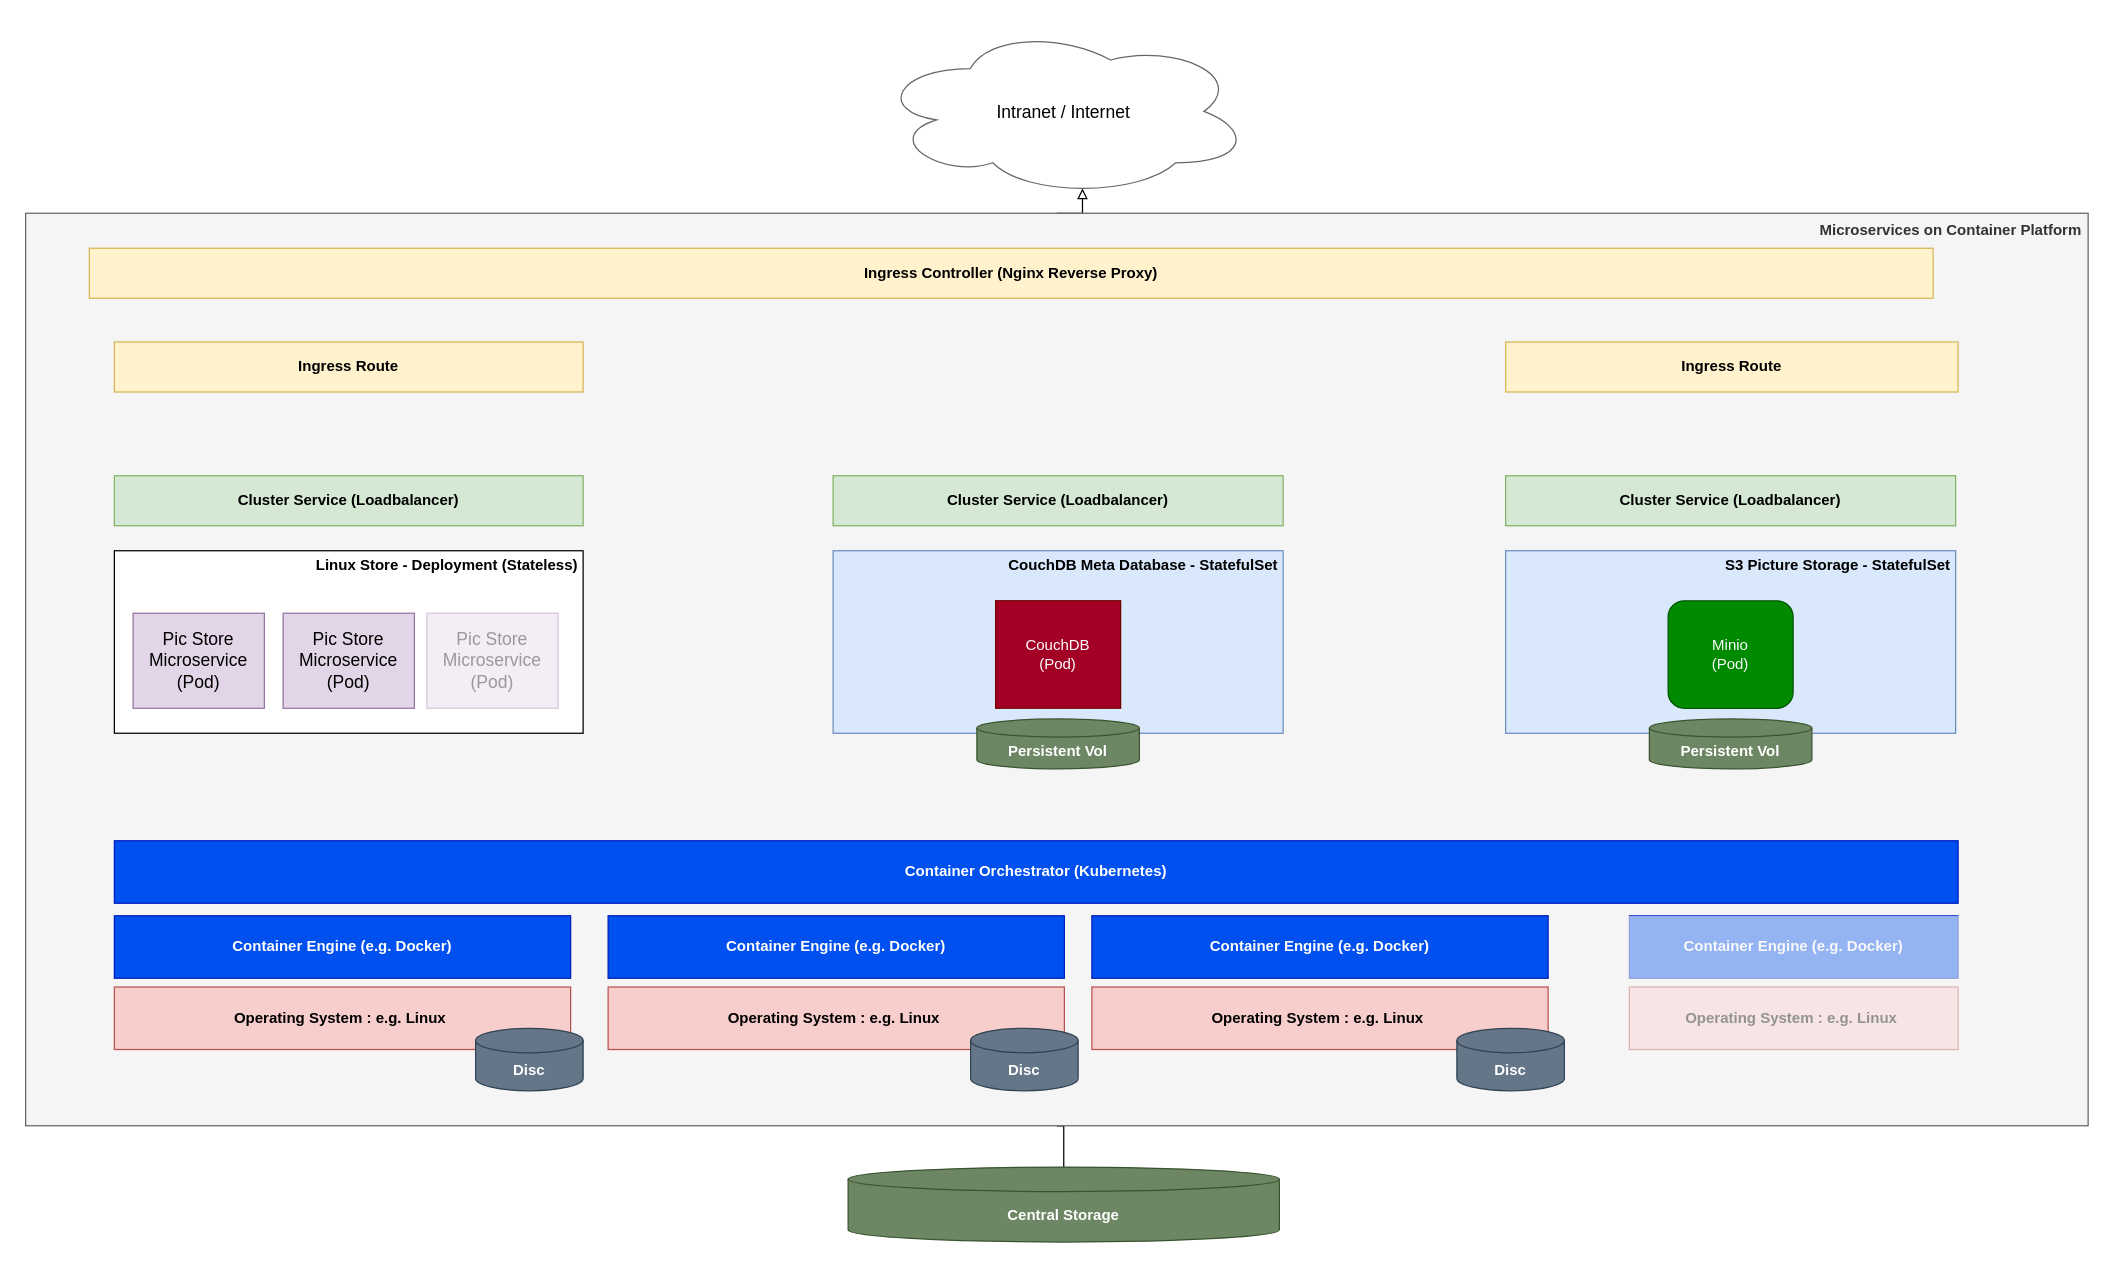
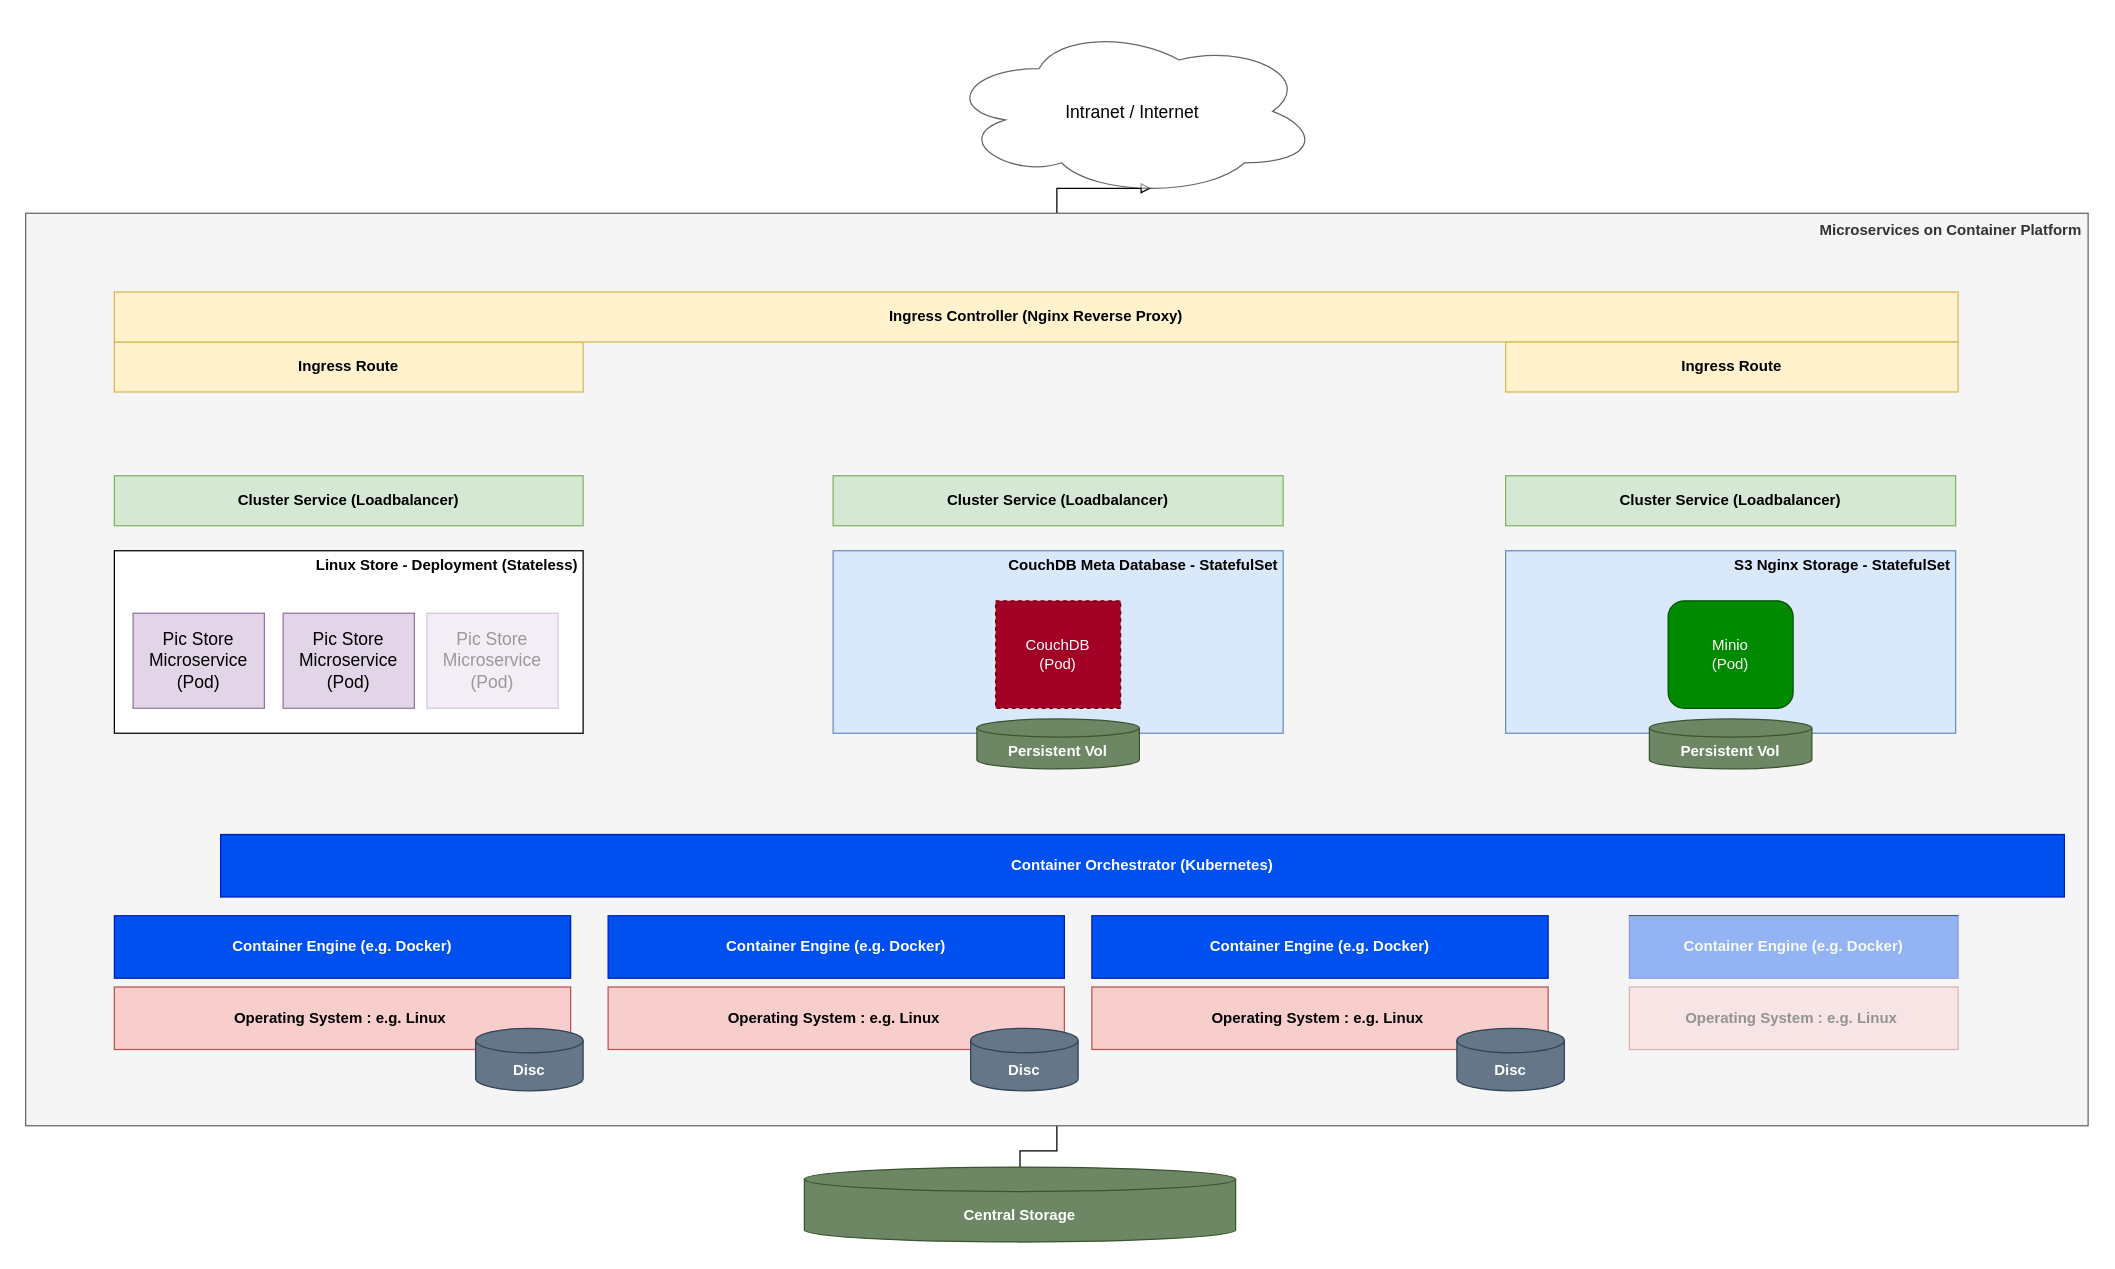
node "Intranet / Internet": moved (1064, 111) -> (1133, 111)
node "Ingress Controller (Nginx Reverse Proxy)": moved (1011, 273) -> (1036, 317)
node "S3 Picture Storage - StatefulSet": label "S3 Picture Storage - StatefulSet" -> "S3 Nginx Storage - StatefulSet"
node "CouchDB (Pod)": style solid -> dashed
node "Container Orchestrator (Kubernetes)": moved (1036, 872) -> (1143, 866)
node "Central Storage": moved (1064, 1204) -> (1020, 1204)
